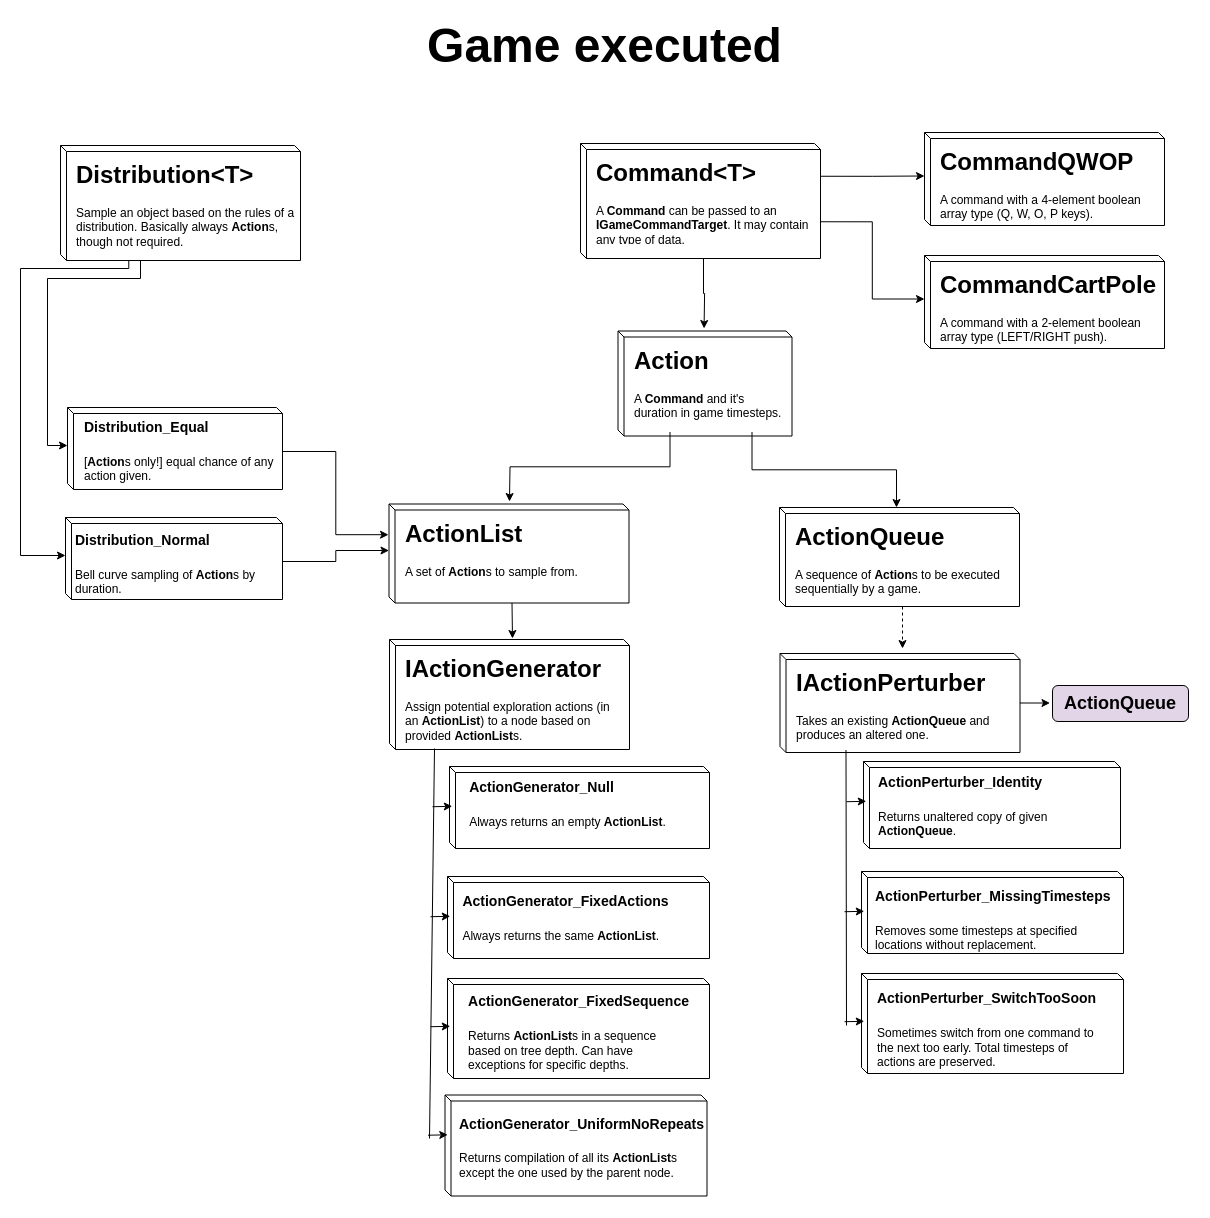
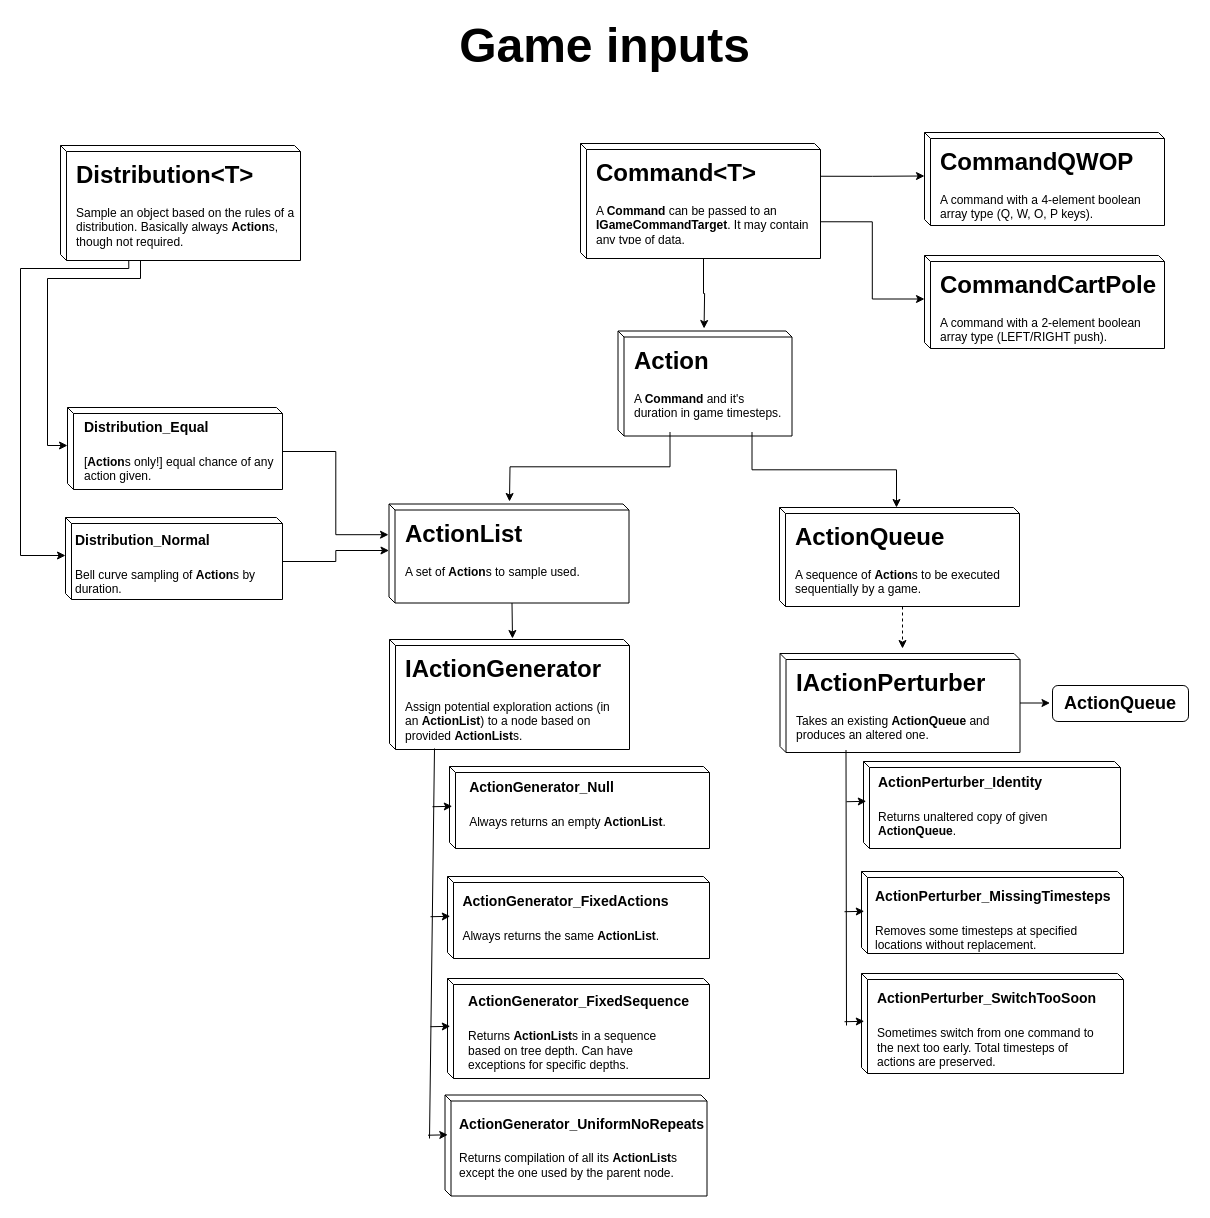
node "Game executed": label "Game executed" -> "Game inputs"
node "ActionListA set of Actions to sample from.": label "ActionListA set of Actions to sample from." -> "ActionListA set of Actions to sample used."
node "ActionQueue": fillcolor #e1d5e7 -> #ffffff
